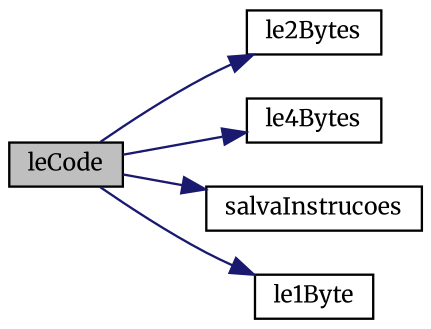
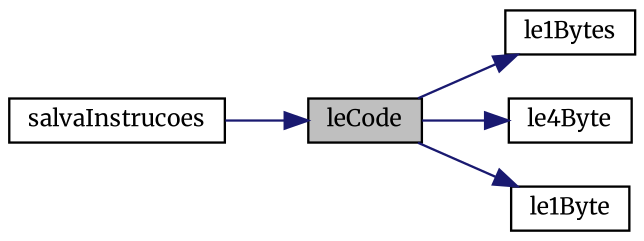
node "le2Bytes": label "le2Bytes" -> "le1Bytes"
node "le4Bytes": label "le4Bytes" -> "le4Byte"
edge "leCode" -> "salvaInstrucoes": reversed
